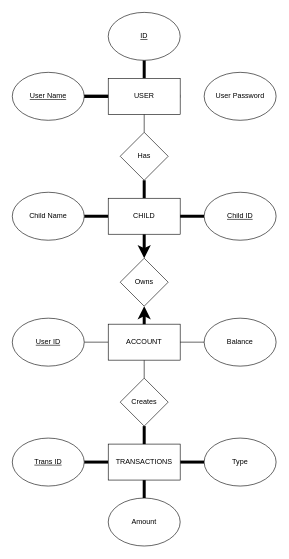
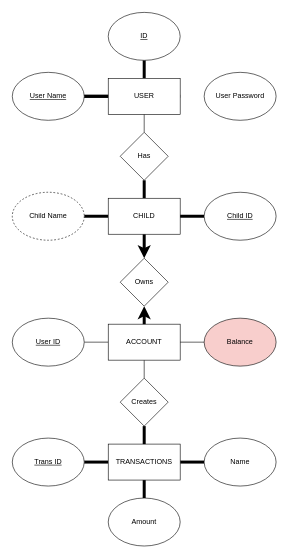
node "Child Name": style solid -> dashed
node "Balance": fillcolor #ffffff -> #f8cecc
node "Type": label "Type" -> "Name"
